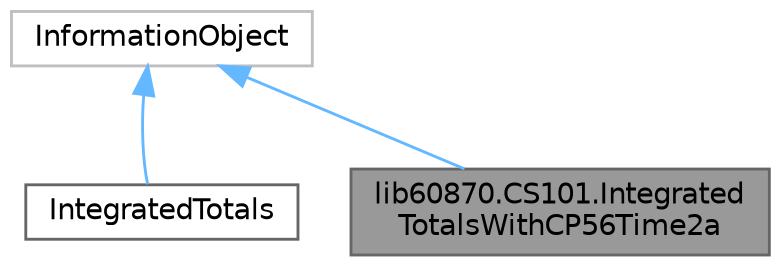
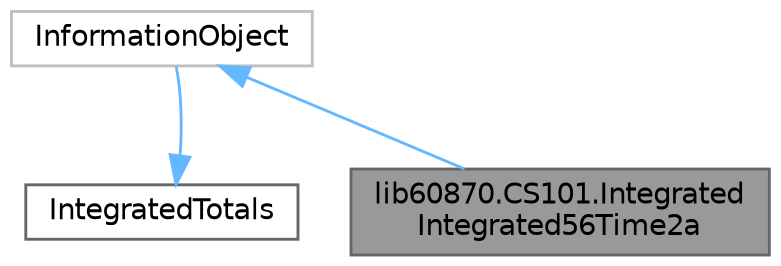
edge "IntegratedTotals" -> "InformationObject": reversed
node "lib60870.CS101.Integrated TotalsWithCP56Time2a": label "lib60870.CS101.Integrated TotalsWithCP56Time2a" -> "lib60870.CS101.Integrated Integrated56Time2a"
